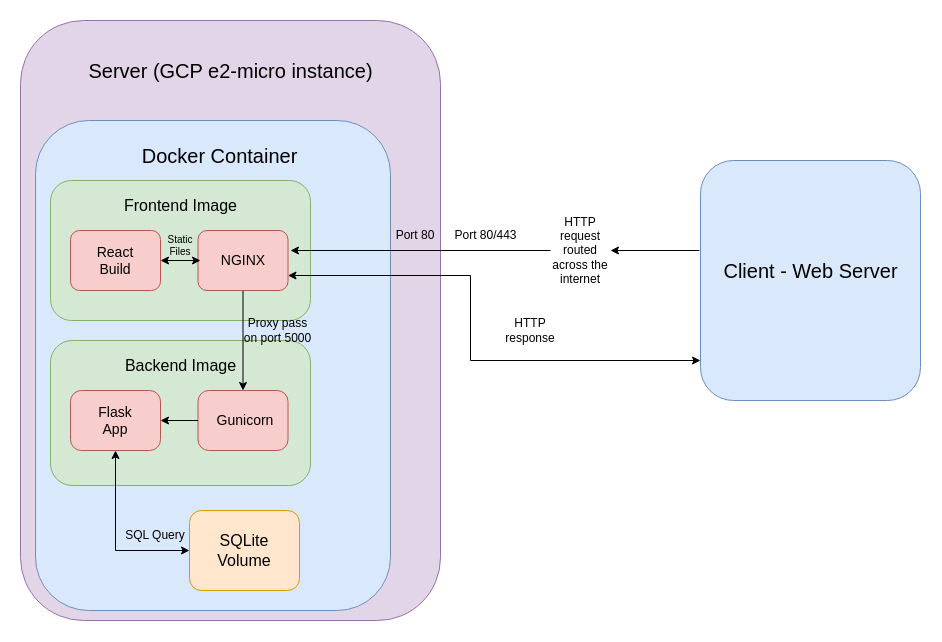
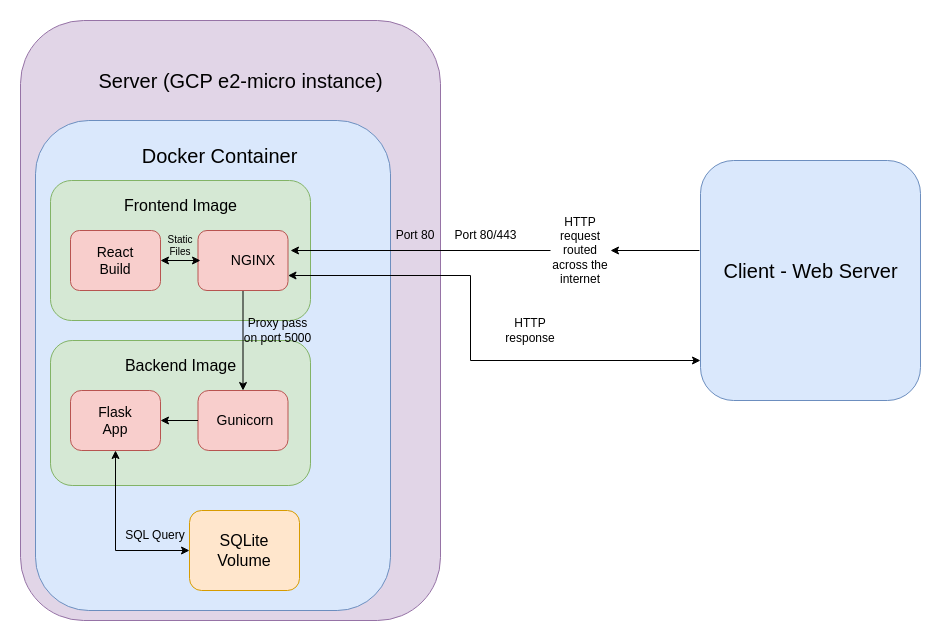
node "Server (GCP e2-micro instance)": moved (231, 71) -> (241, 81)
node "NGINX": moved (243, 261) -> (253, 261)
